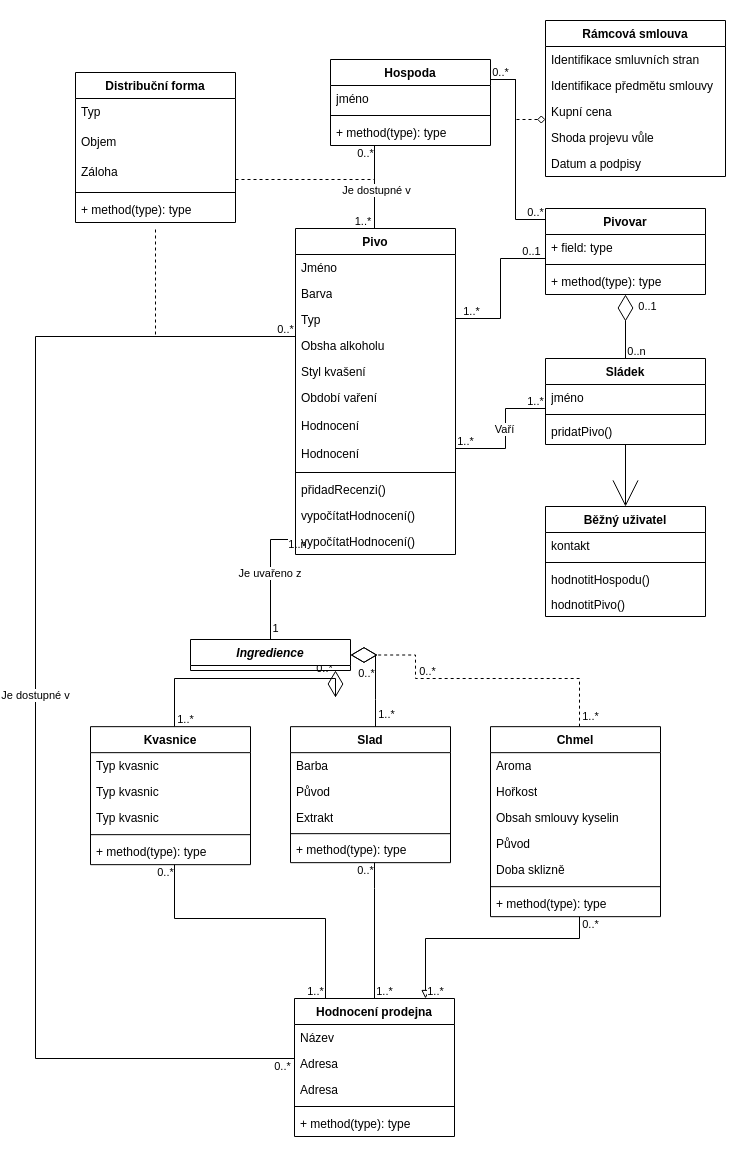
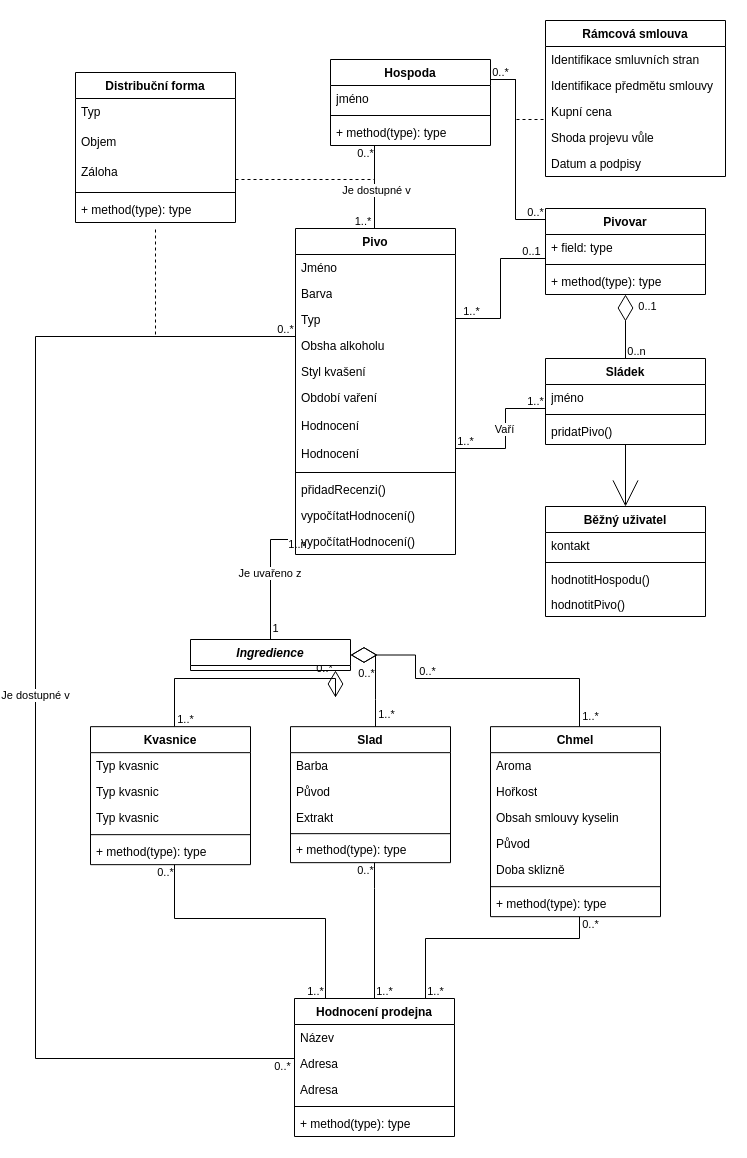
edge "Hospoda" -> "Rámcová smlouva": arrowhead diamond -> none
edge "Chmel" -> "Ingredience": style dashed -> solid
edge "Chmel" -> "Hodnocení prodejna": arrowhead block -> none
